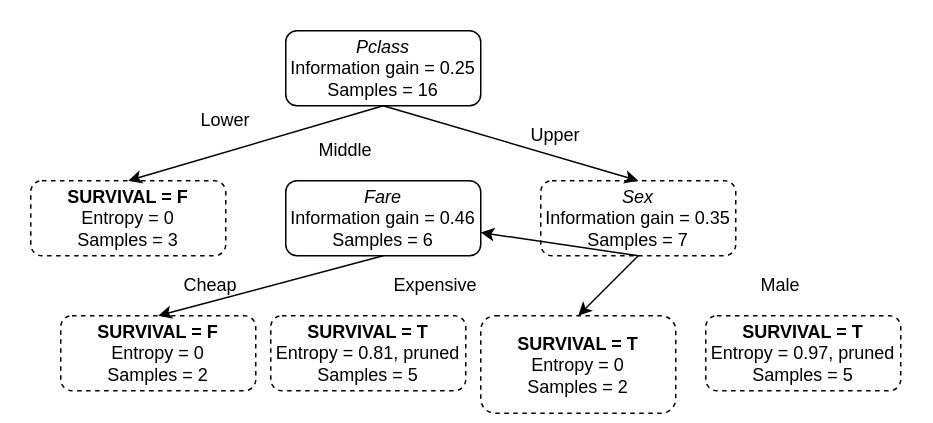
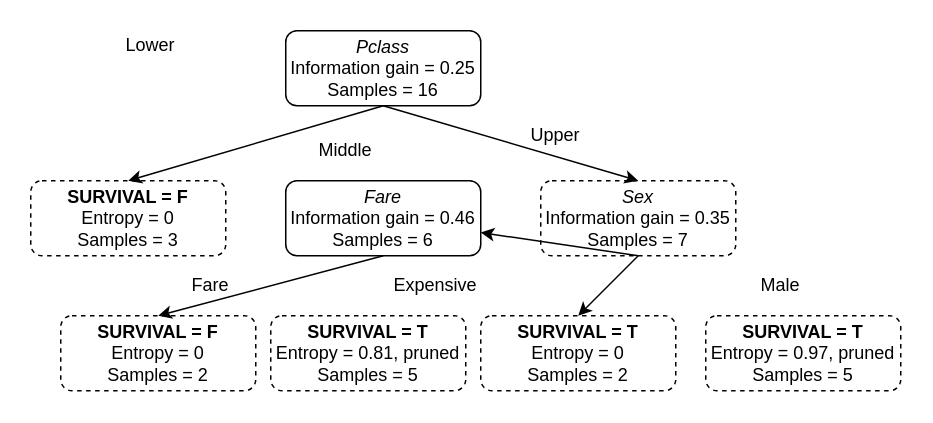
node "Lower": moved (226, 121) -> (151, 46)
node "Cheap": label "Cheap" -> "Fare"
node "SURVIVAL = T Entropy = 0 Samples = 2": size 195x98 -> 195x75
